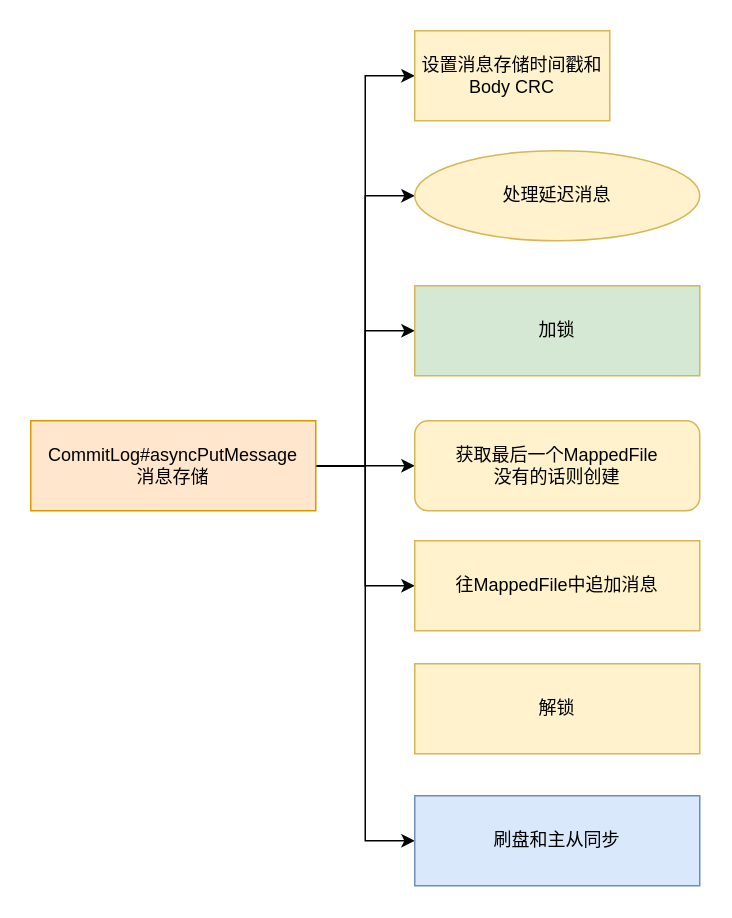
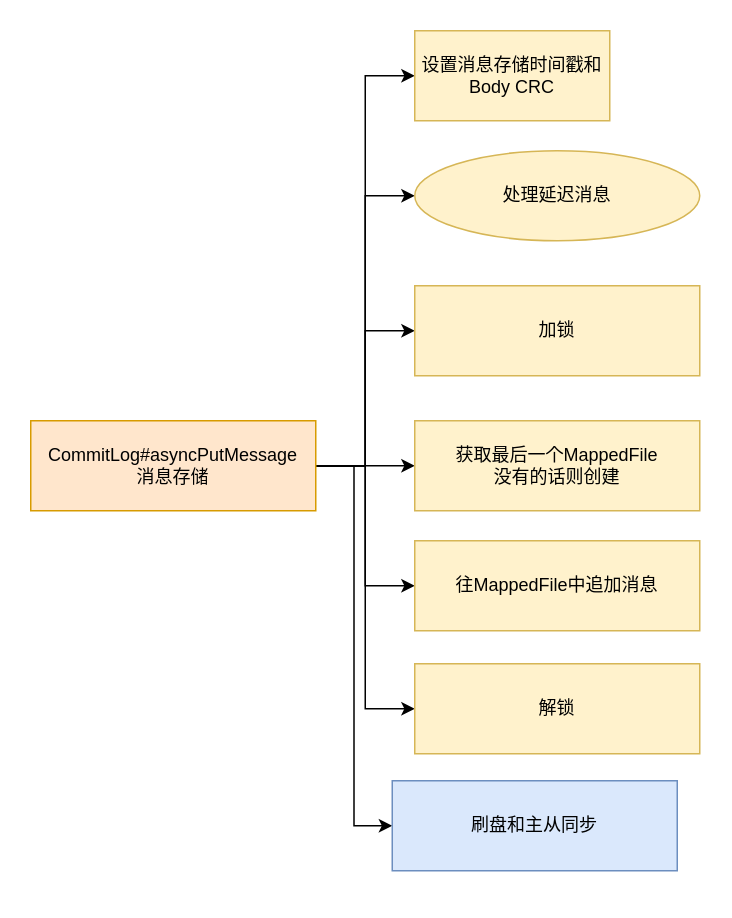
node "加锁": fillcolor #d5e8d4 -> #fff2cc
node "获取最后一个MappedFile 没有的话则创建": shape rounded rectangle -> rectangle
edge "CommitLog#asyncPutMessage 消息存储" -> "解锁": added
node "刷盘和主从同步": moved (557, 841) -> (535, 826)
